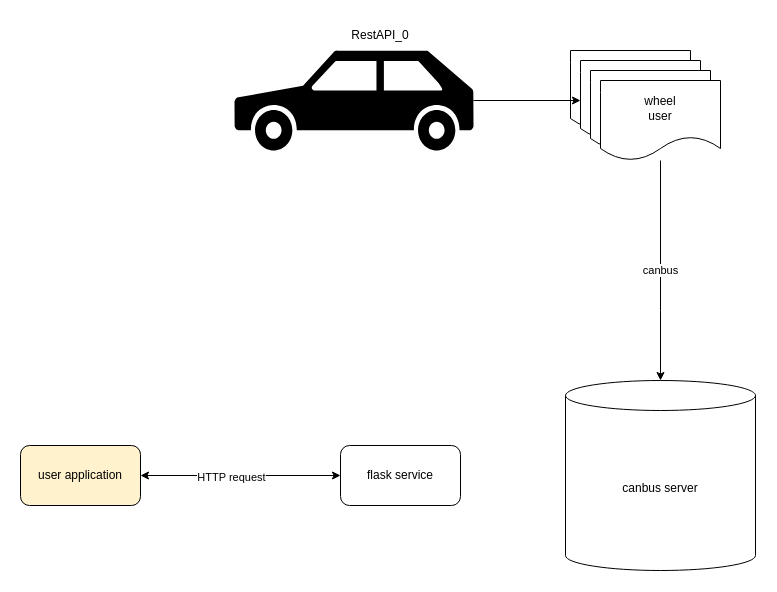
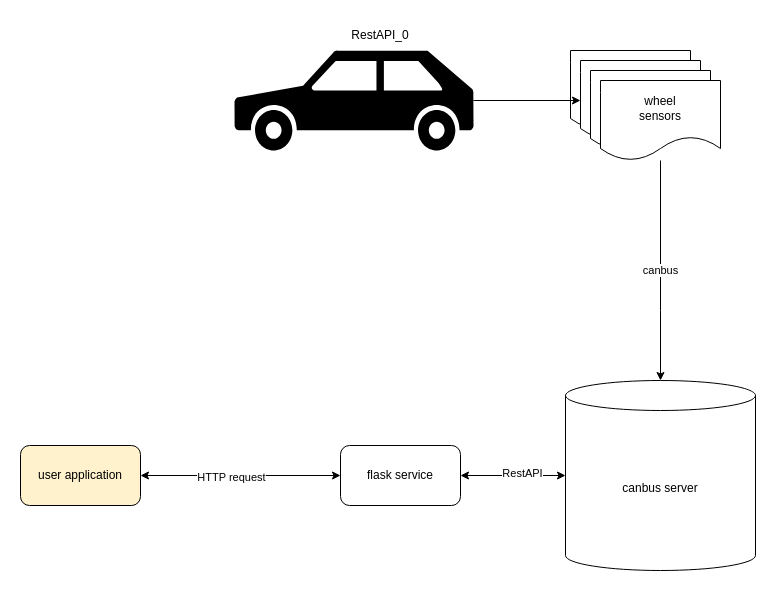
node "wheel user": label "wheel user" -> "wheel sensors"
edge "flask service" -- "canbus server": added, label "RestAPI"
